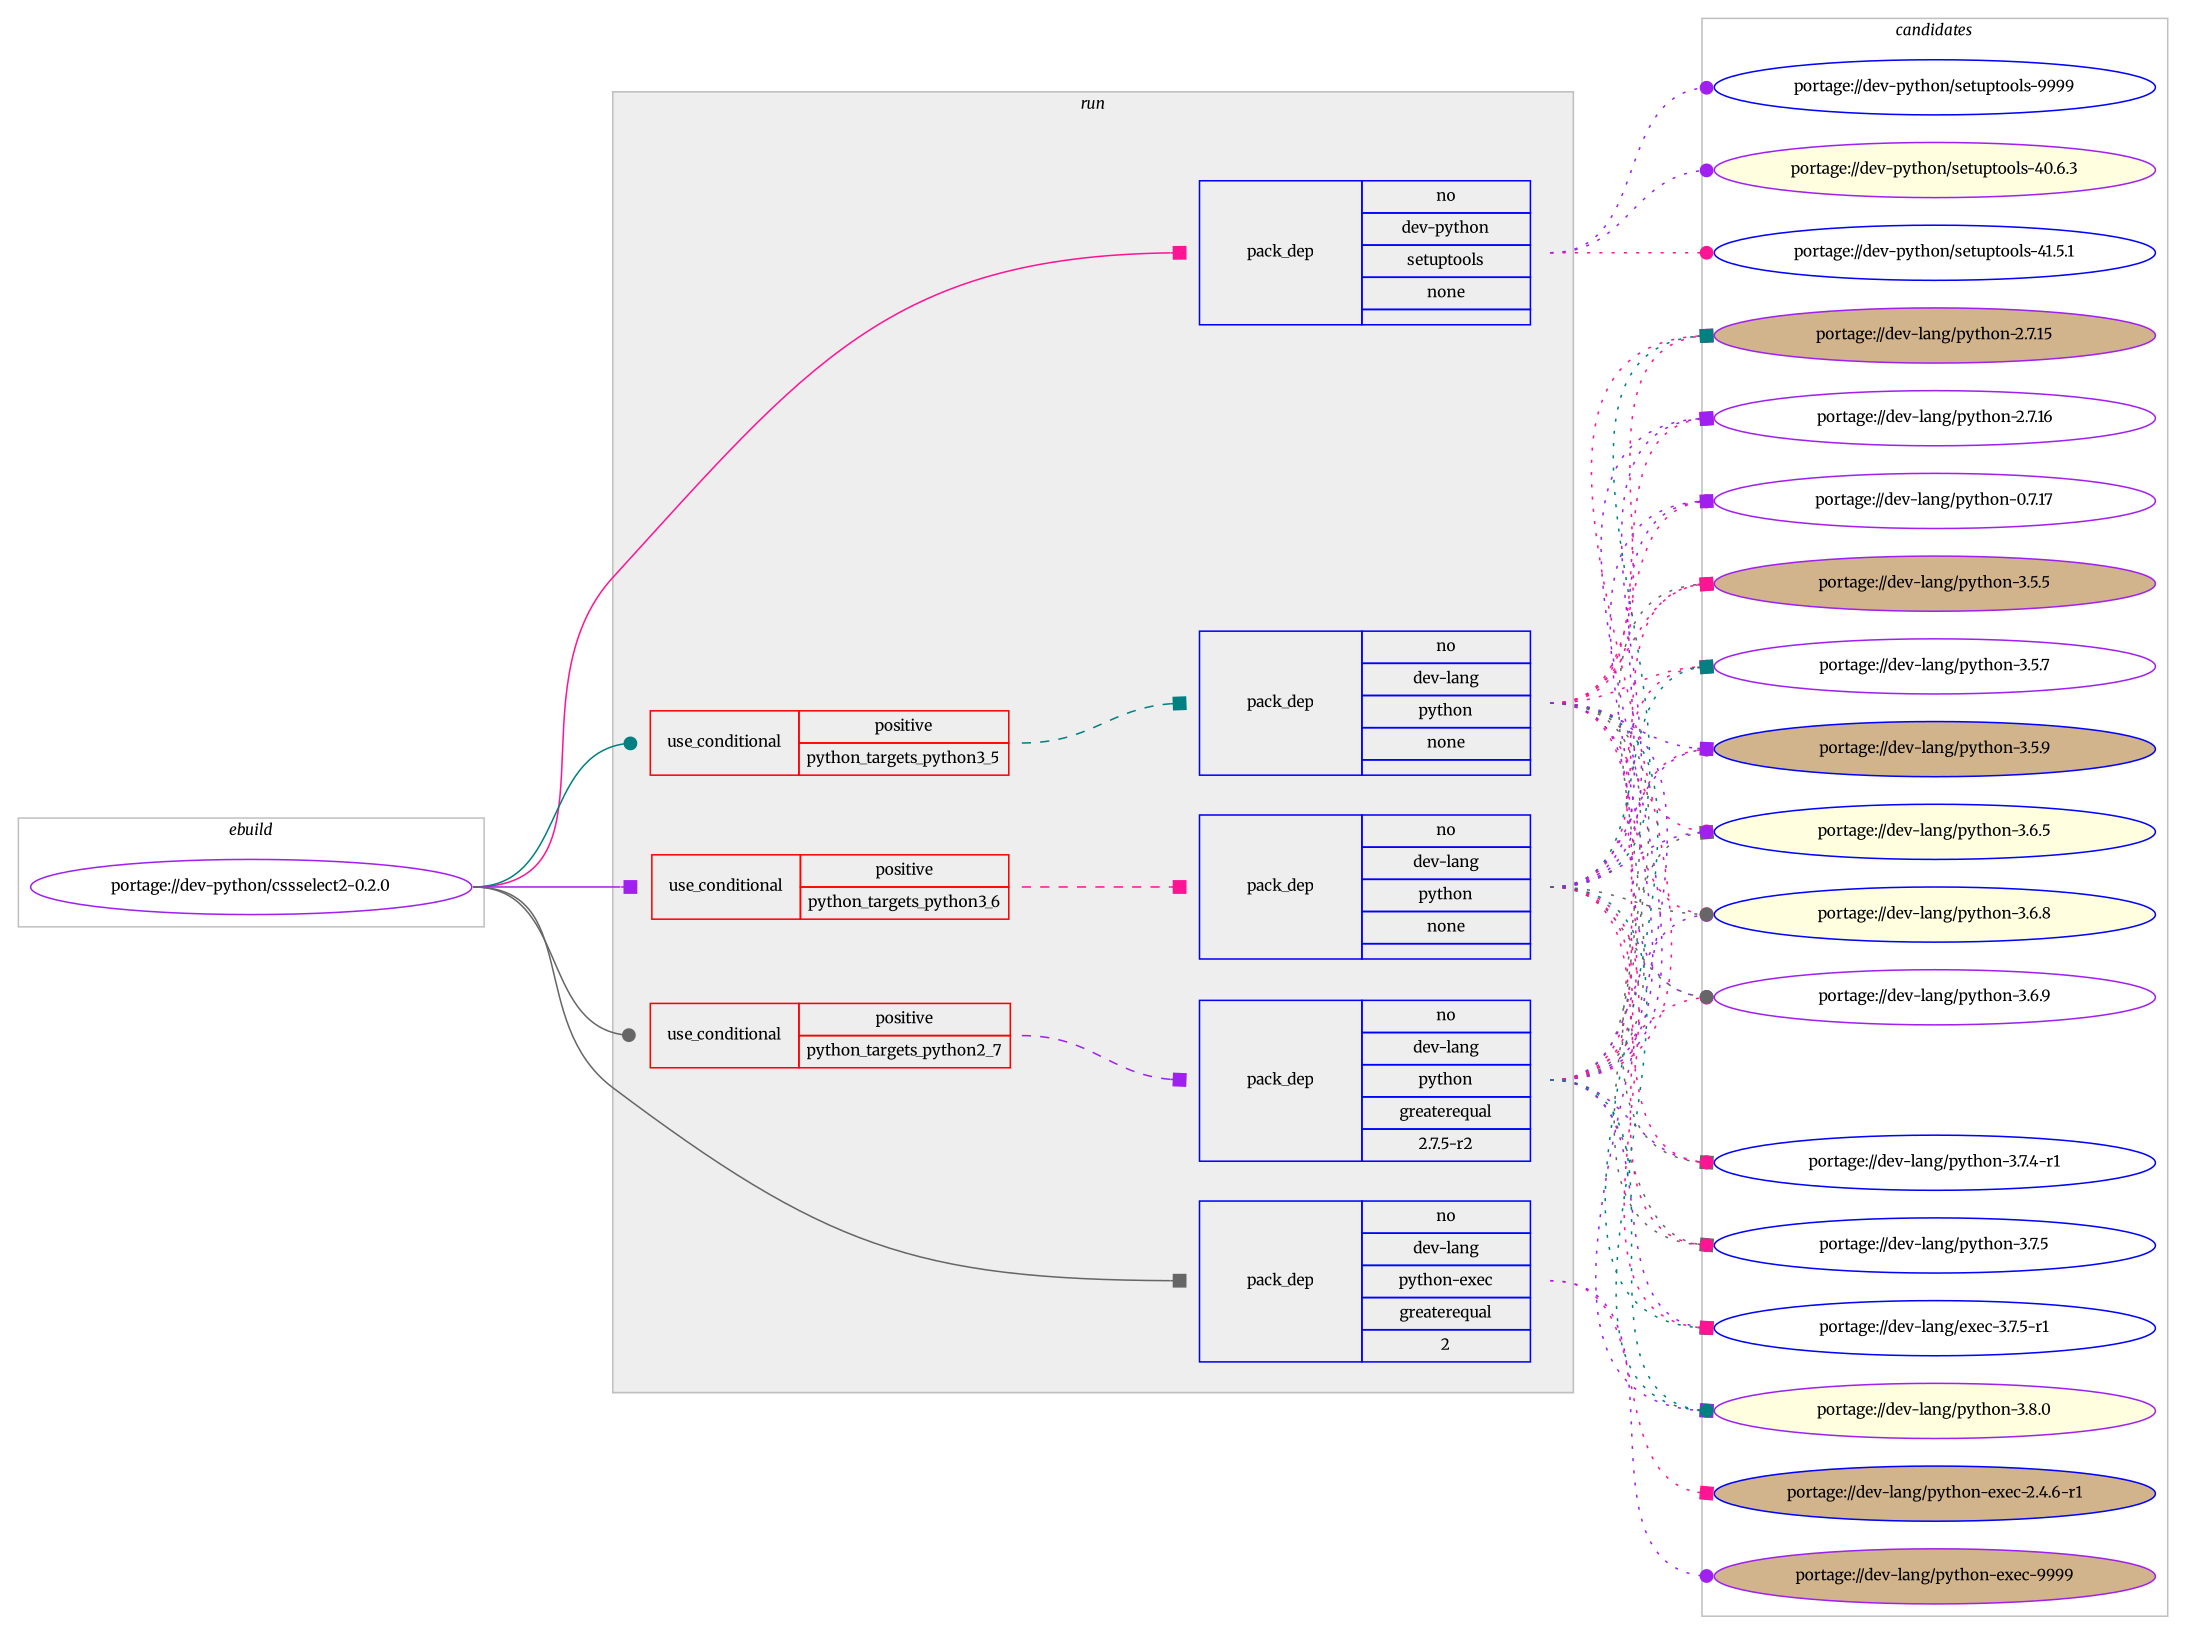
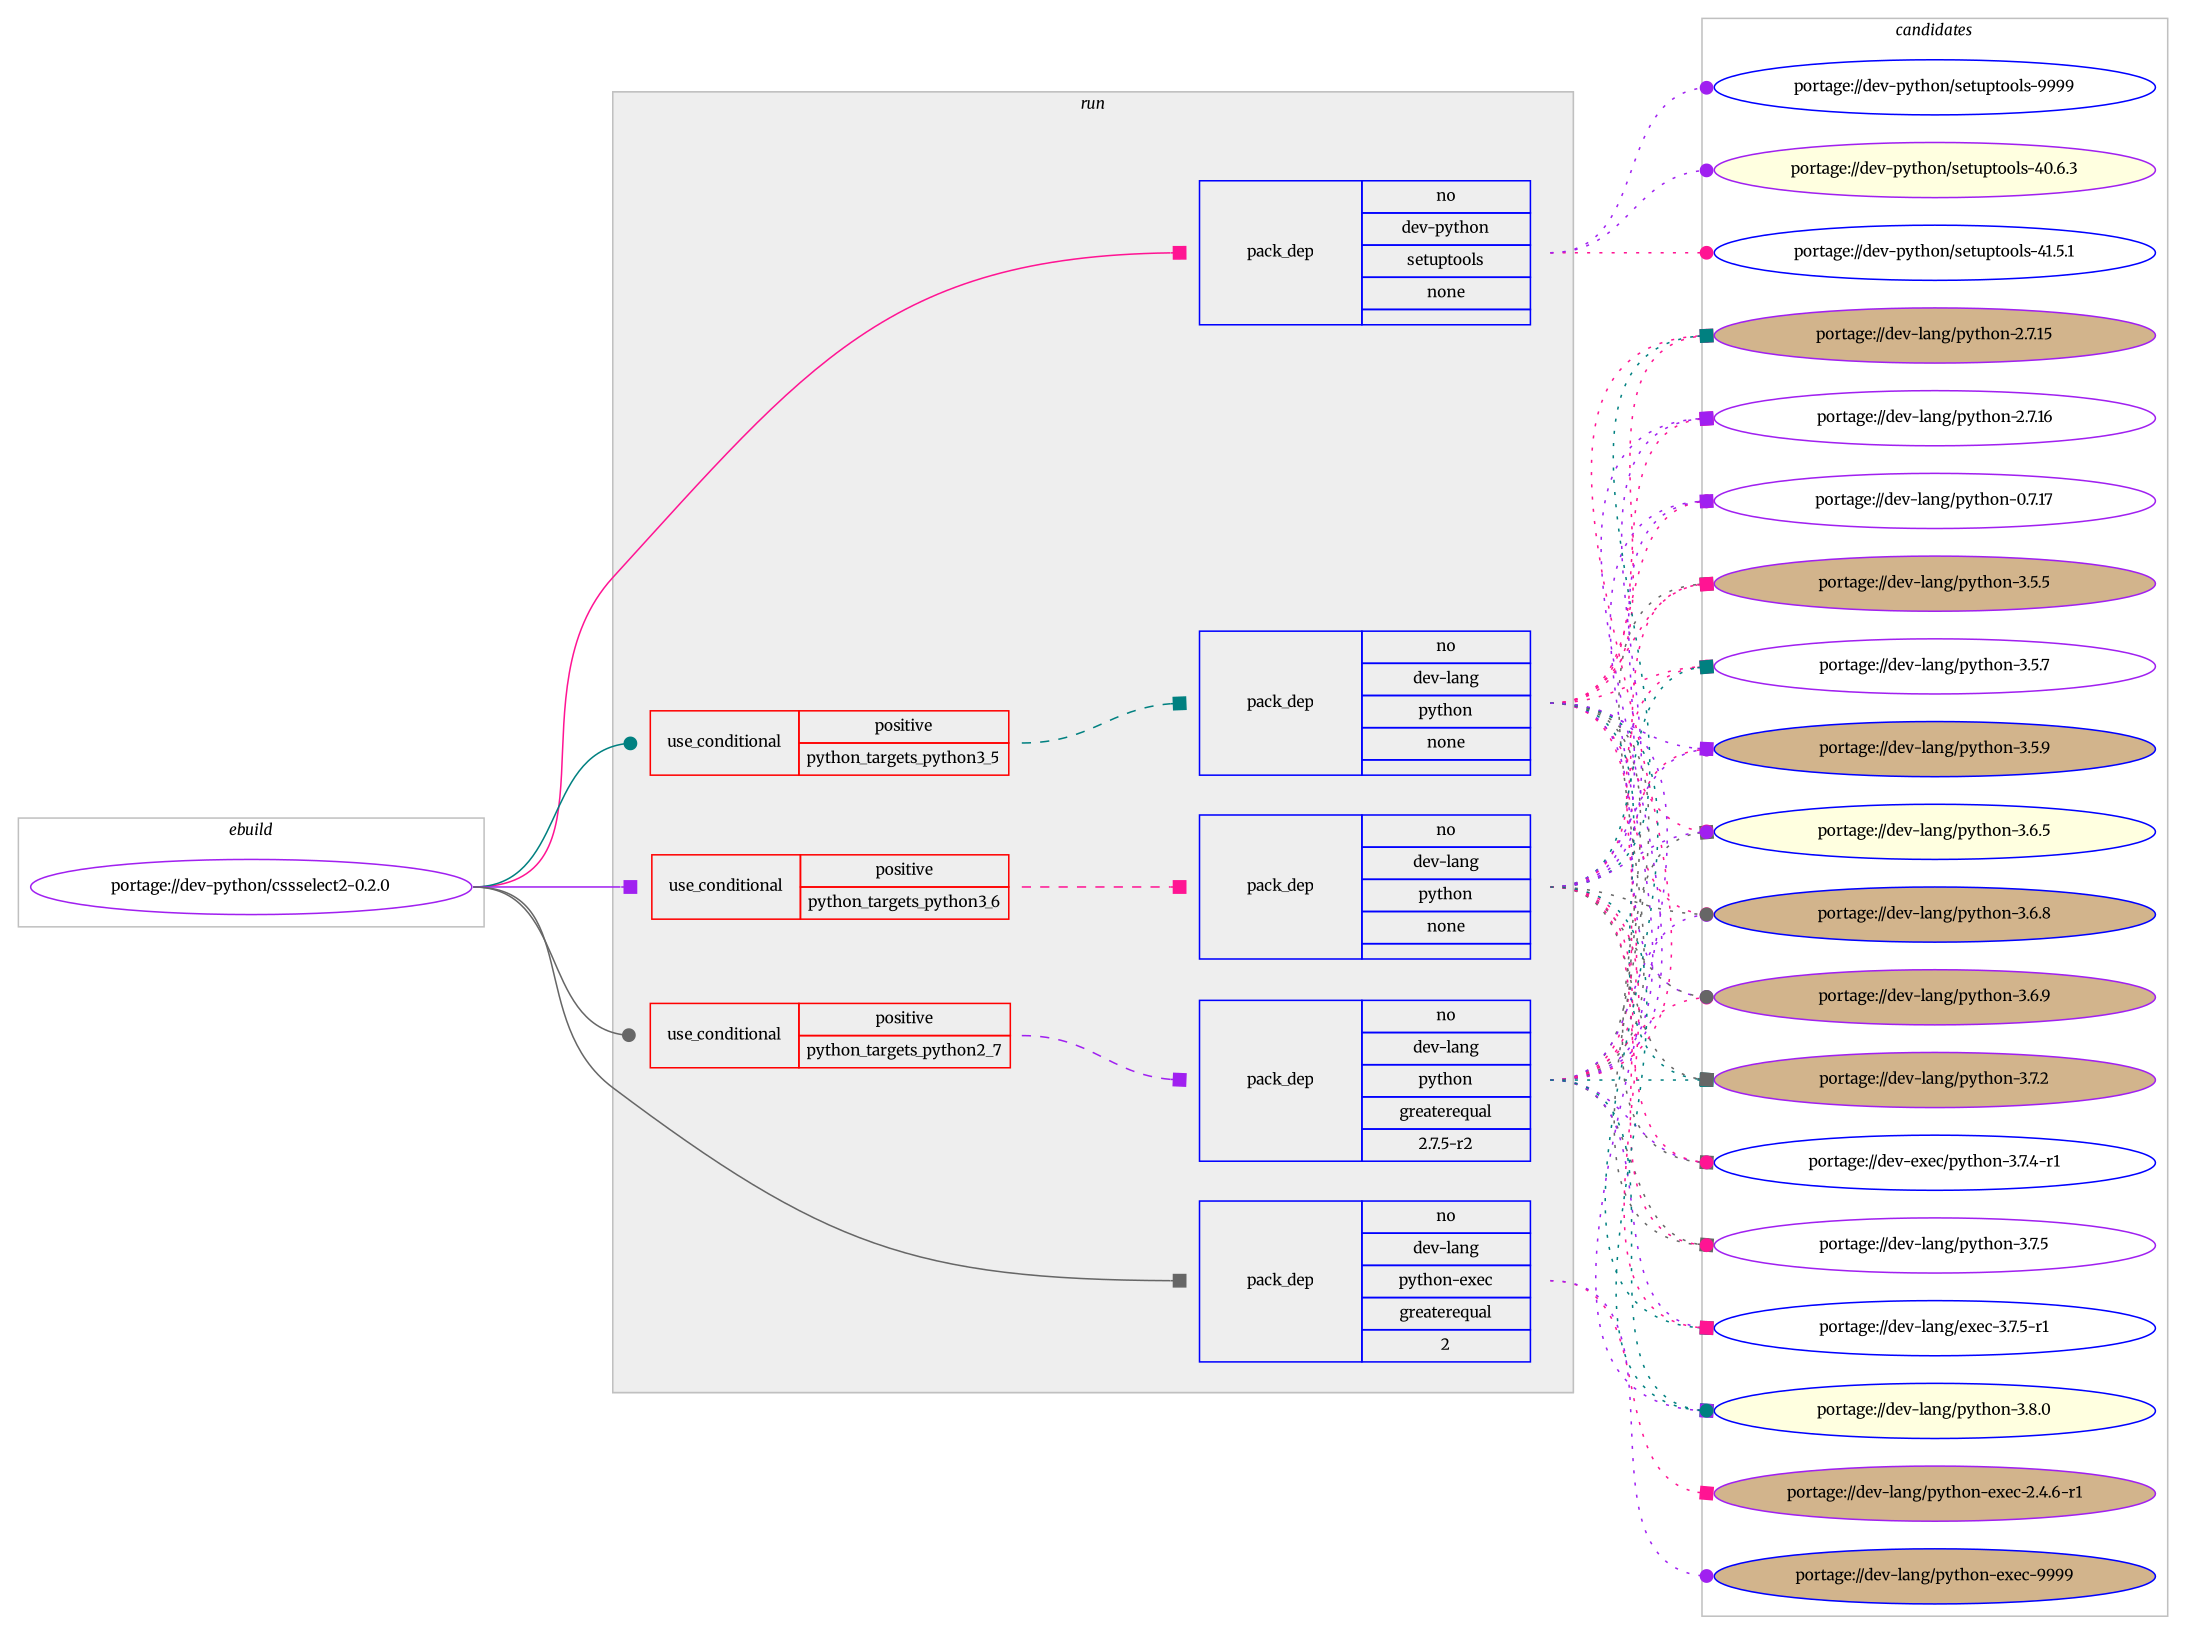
node "portage://dev-lang/python-3.6.8": fillcolor lightyellow -> tan
node "portage://dev-lang/python-3.6.9": fillcolor white -> tan
node "portage://dev-lang/python-3.7.2": added
node "portage://dev-lang/python-3.7.4-r1": label "portage://dev-lang/python-3.7.4-r1" -> "portage://dev-exec/python-3.7.4-r1"
node "portage://dev-lang/python-3.7.5": color blue -> purple
node "portage://dev-lang/python-3.8.0": color purple -> blue
node "portage://dev-lang/python-exec-2.4.6-r1": color blue -> purple
node "portage://dev-lang/python-exec-9999": color purple -> blue
